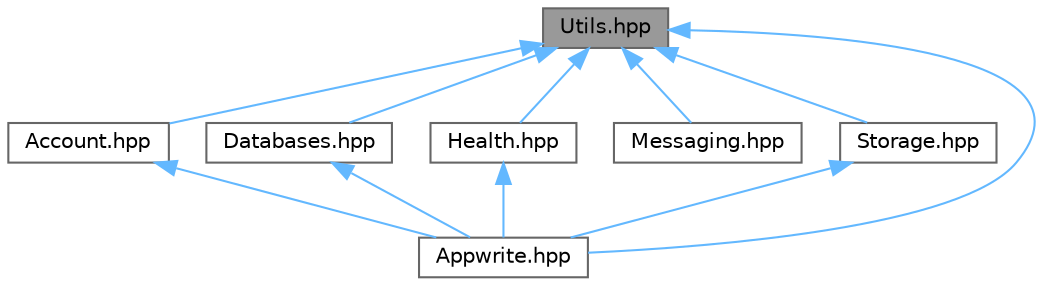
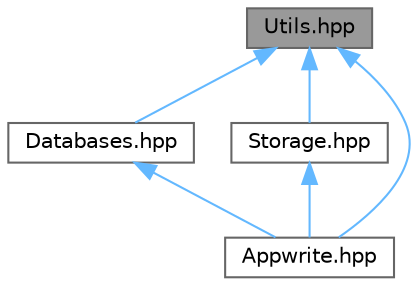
node "Account.hpp": removed
node "Health.hpp": removed
node "Messaging.hpp": removed
